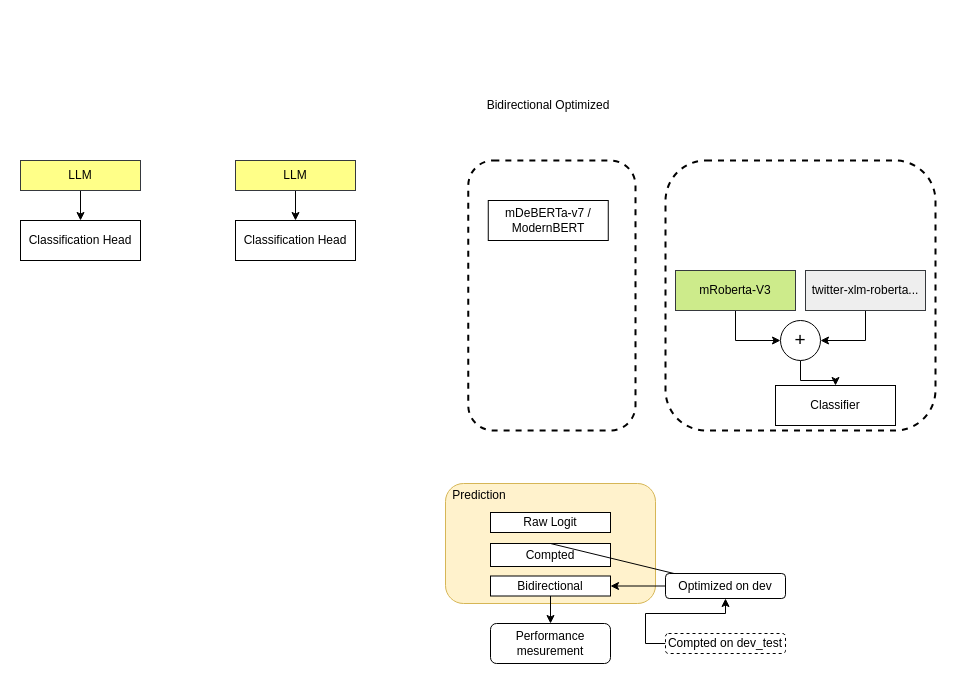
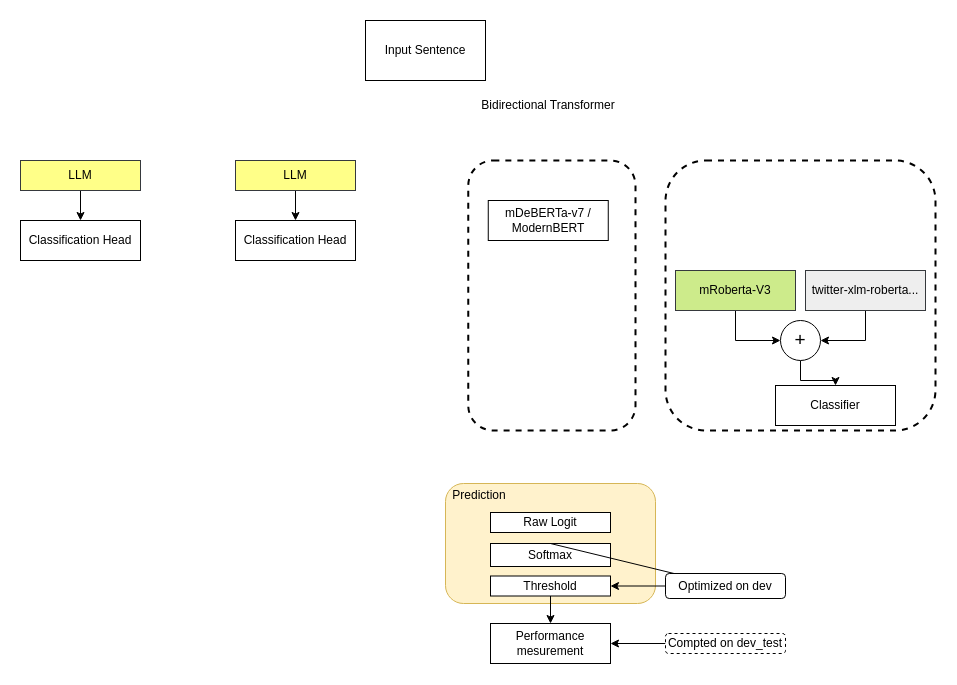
node "Input Sentence": added
node "Bidirectional Optimized": label "Bidirectional Optimized" -> "Bidirectional Transformer"
node "Compted": label "Compted" -> "Softmax"
node "Bidirectional": label "Bidirectional" -> "Threshold"
edge "Compted on dev_test" -> "Optimized on dev": now "Compted on dev_test" -> "Performance mesurement"
node "Performance mesurement": shape rounded rectangle -> rectangle
